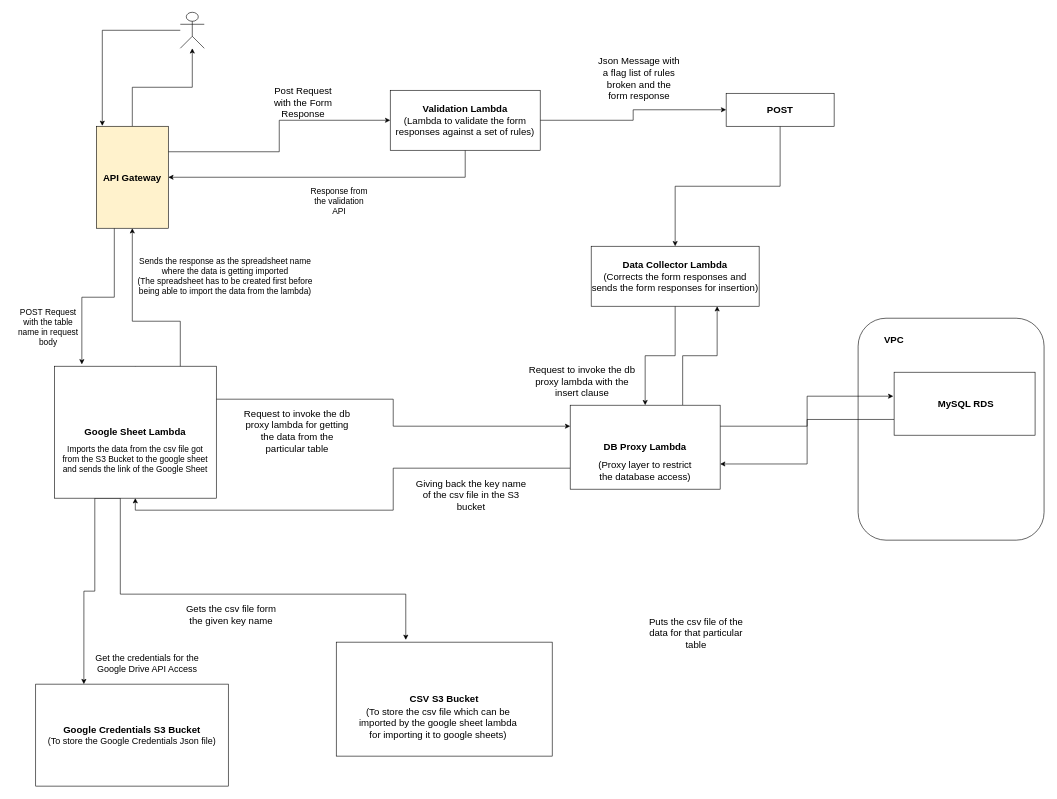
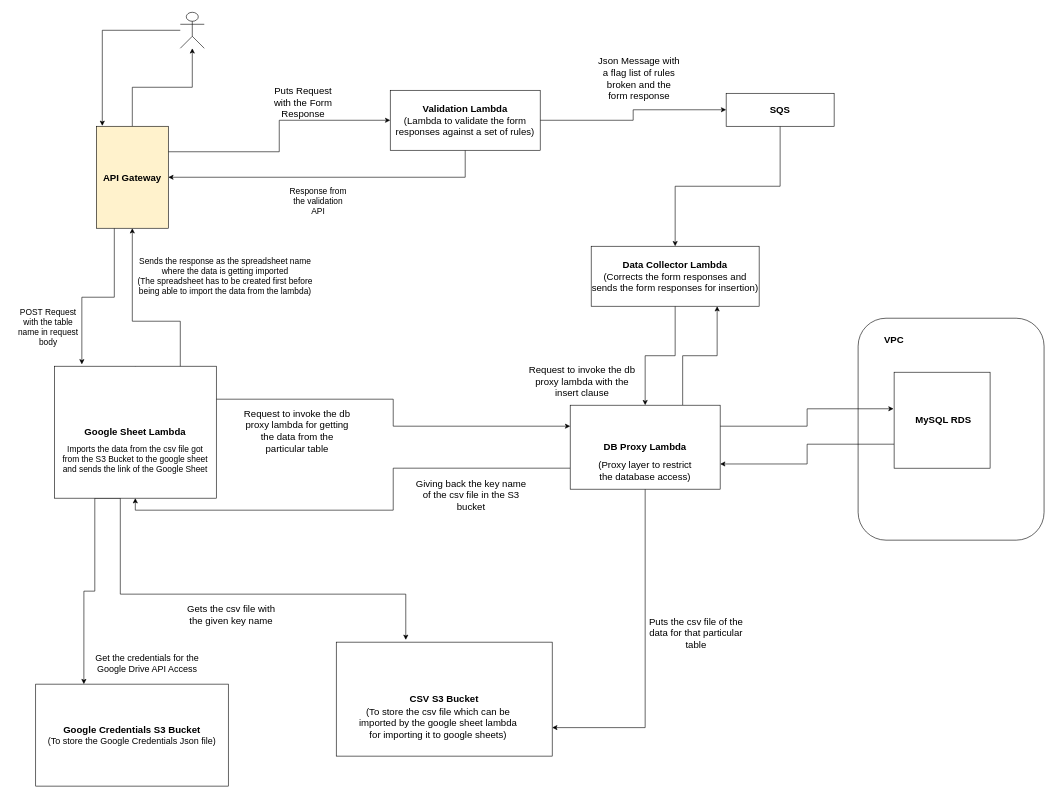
node "Post Request with the Form Response": label "Post Request with the Form Response" -> "Puts Request with the Form Response"
node "POST": label "POST" -> "SQS"
node "Response from the validation API": moved (339, 201) -> (318, 201)
node "MySQL RDS": size 141x63 -> 96x96
node "Gets the csv file form the given key name": label "Gets the csv file form the given key name" -> "Gets the csv file with the given key name"
edge "DB Proxy Lambda" -> "CSV S3 Bucket": added
